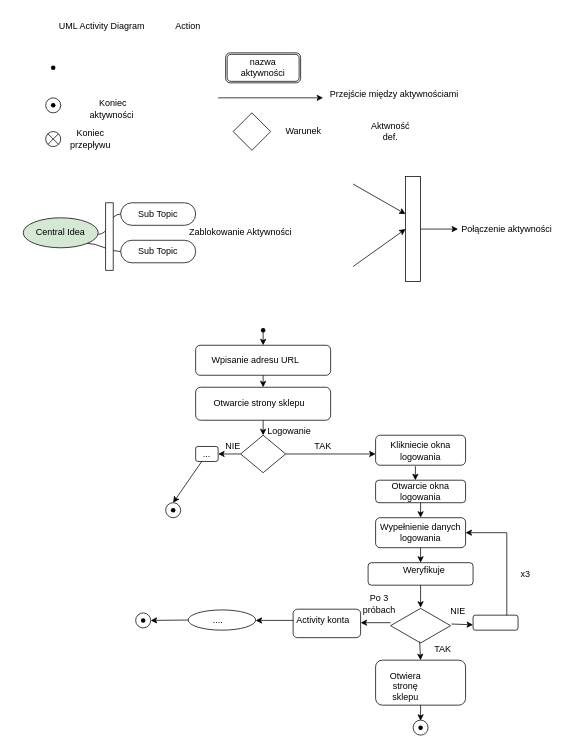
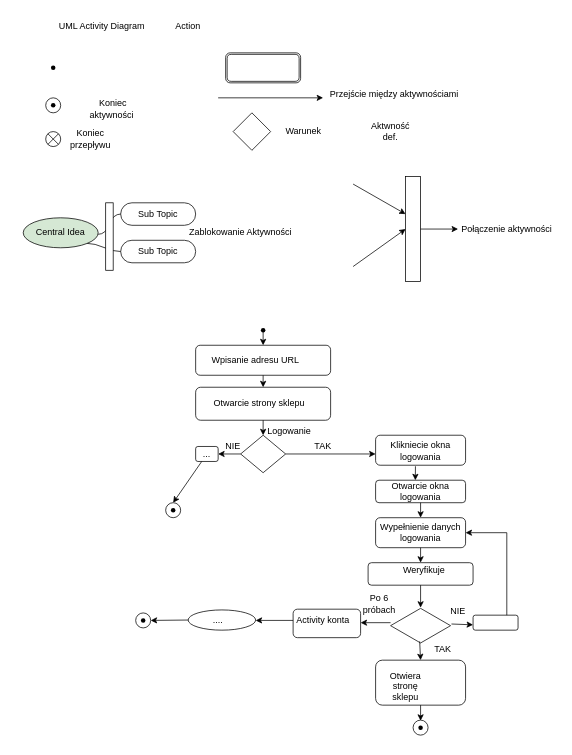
node "nazwa aktywności": removed
node "x3": removed
node "Po 3 próbach": label "Po 3 próbach" -> "Po 6 próbach"
